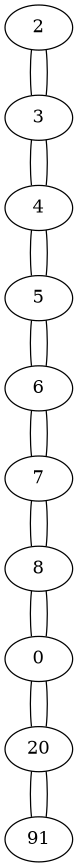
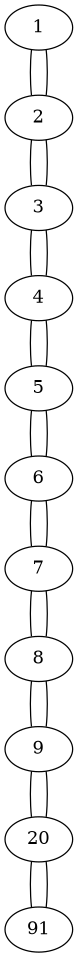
node "1": added
node "0": label "0" -> "9"
